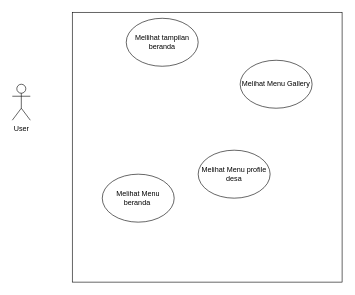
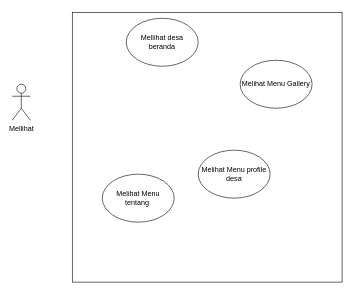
node "Mellihat tampilan beranda": label "Mellihat tampilan beranda" -> "Mellihat desa beranda"
node "User": label "User" -> "Mellihat"
node "Melihat Menu beranda": label "Melihat Menu beranda" -> "Melihat Menu tentang"
